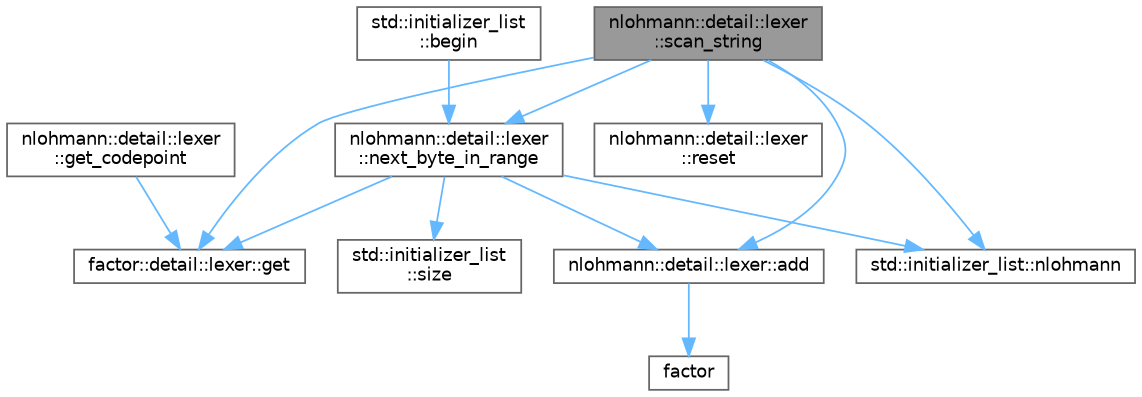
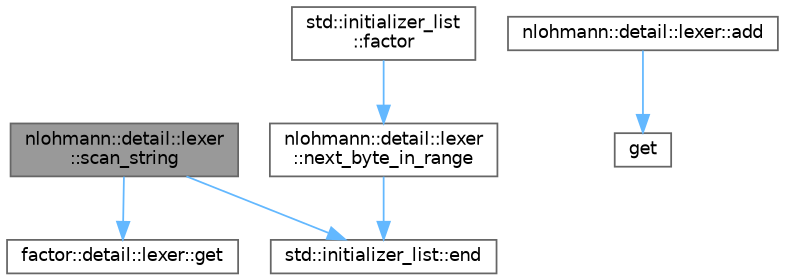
node "std::initializer_list ::begin": label "std::initializer_list ::begin" -> "std::initializer_list ::factor"
edge "nlohmann::detail::lexer ::scan_string" -> "nlohmann::detail::lexer ::next_byte_in_range": removed
node "nlohmann::detail::lexer ::get_codepoint": removed
node "nlohmann::detail::lexer ::reset": removed
edge "nlohmann::detail::lexer ::scan_string" -> "nlohmann::detail::lexer::add": removed
edge "nlohmann::detail::lexer ::next_byte_in_range" -> "factor::detail::lexer::get": removed
edge "nlohmann::detail::lexer ::next_byte_in_range" -> "nlohmann::detail::lexer::add": removed
node "std::initializer_list ::size": removed
node "std::initializer_list::nlohmann": label "std::initializer_list::nlohmann" -> "std::initializer_list::end"
node "factor": label "factor" -> "get"
